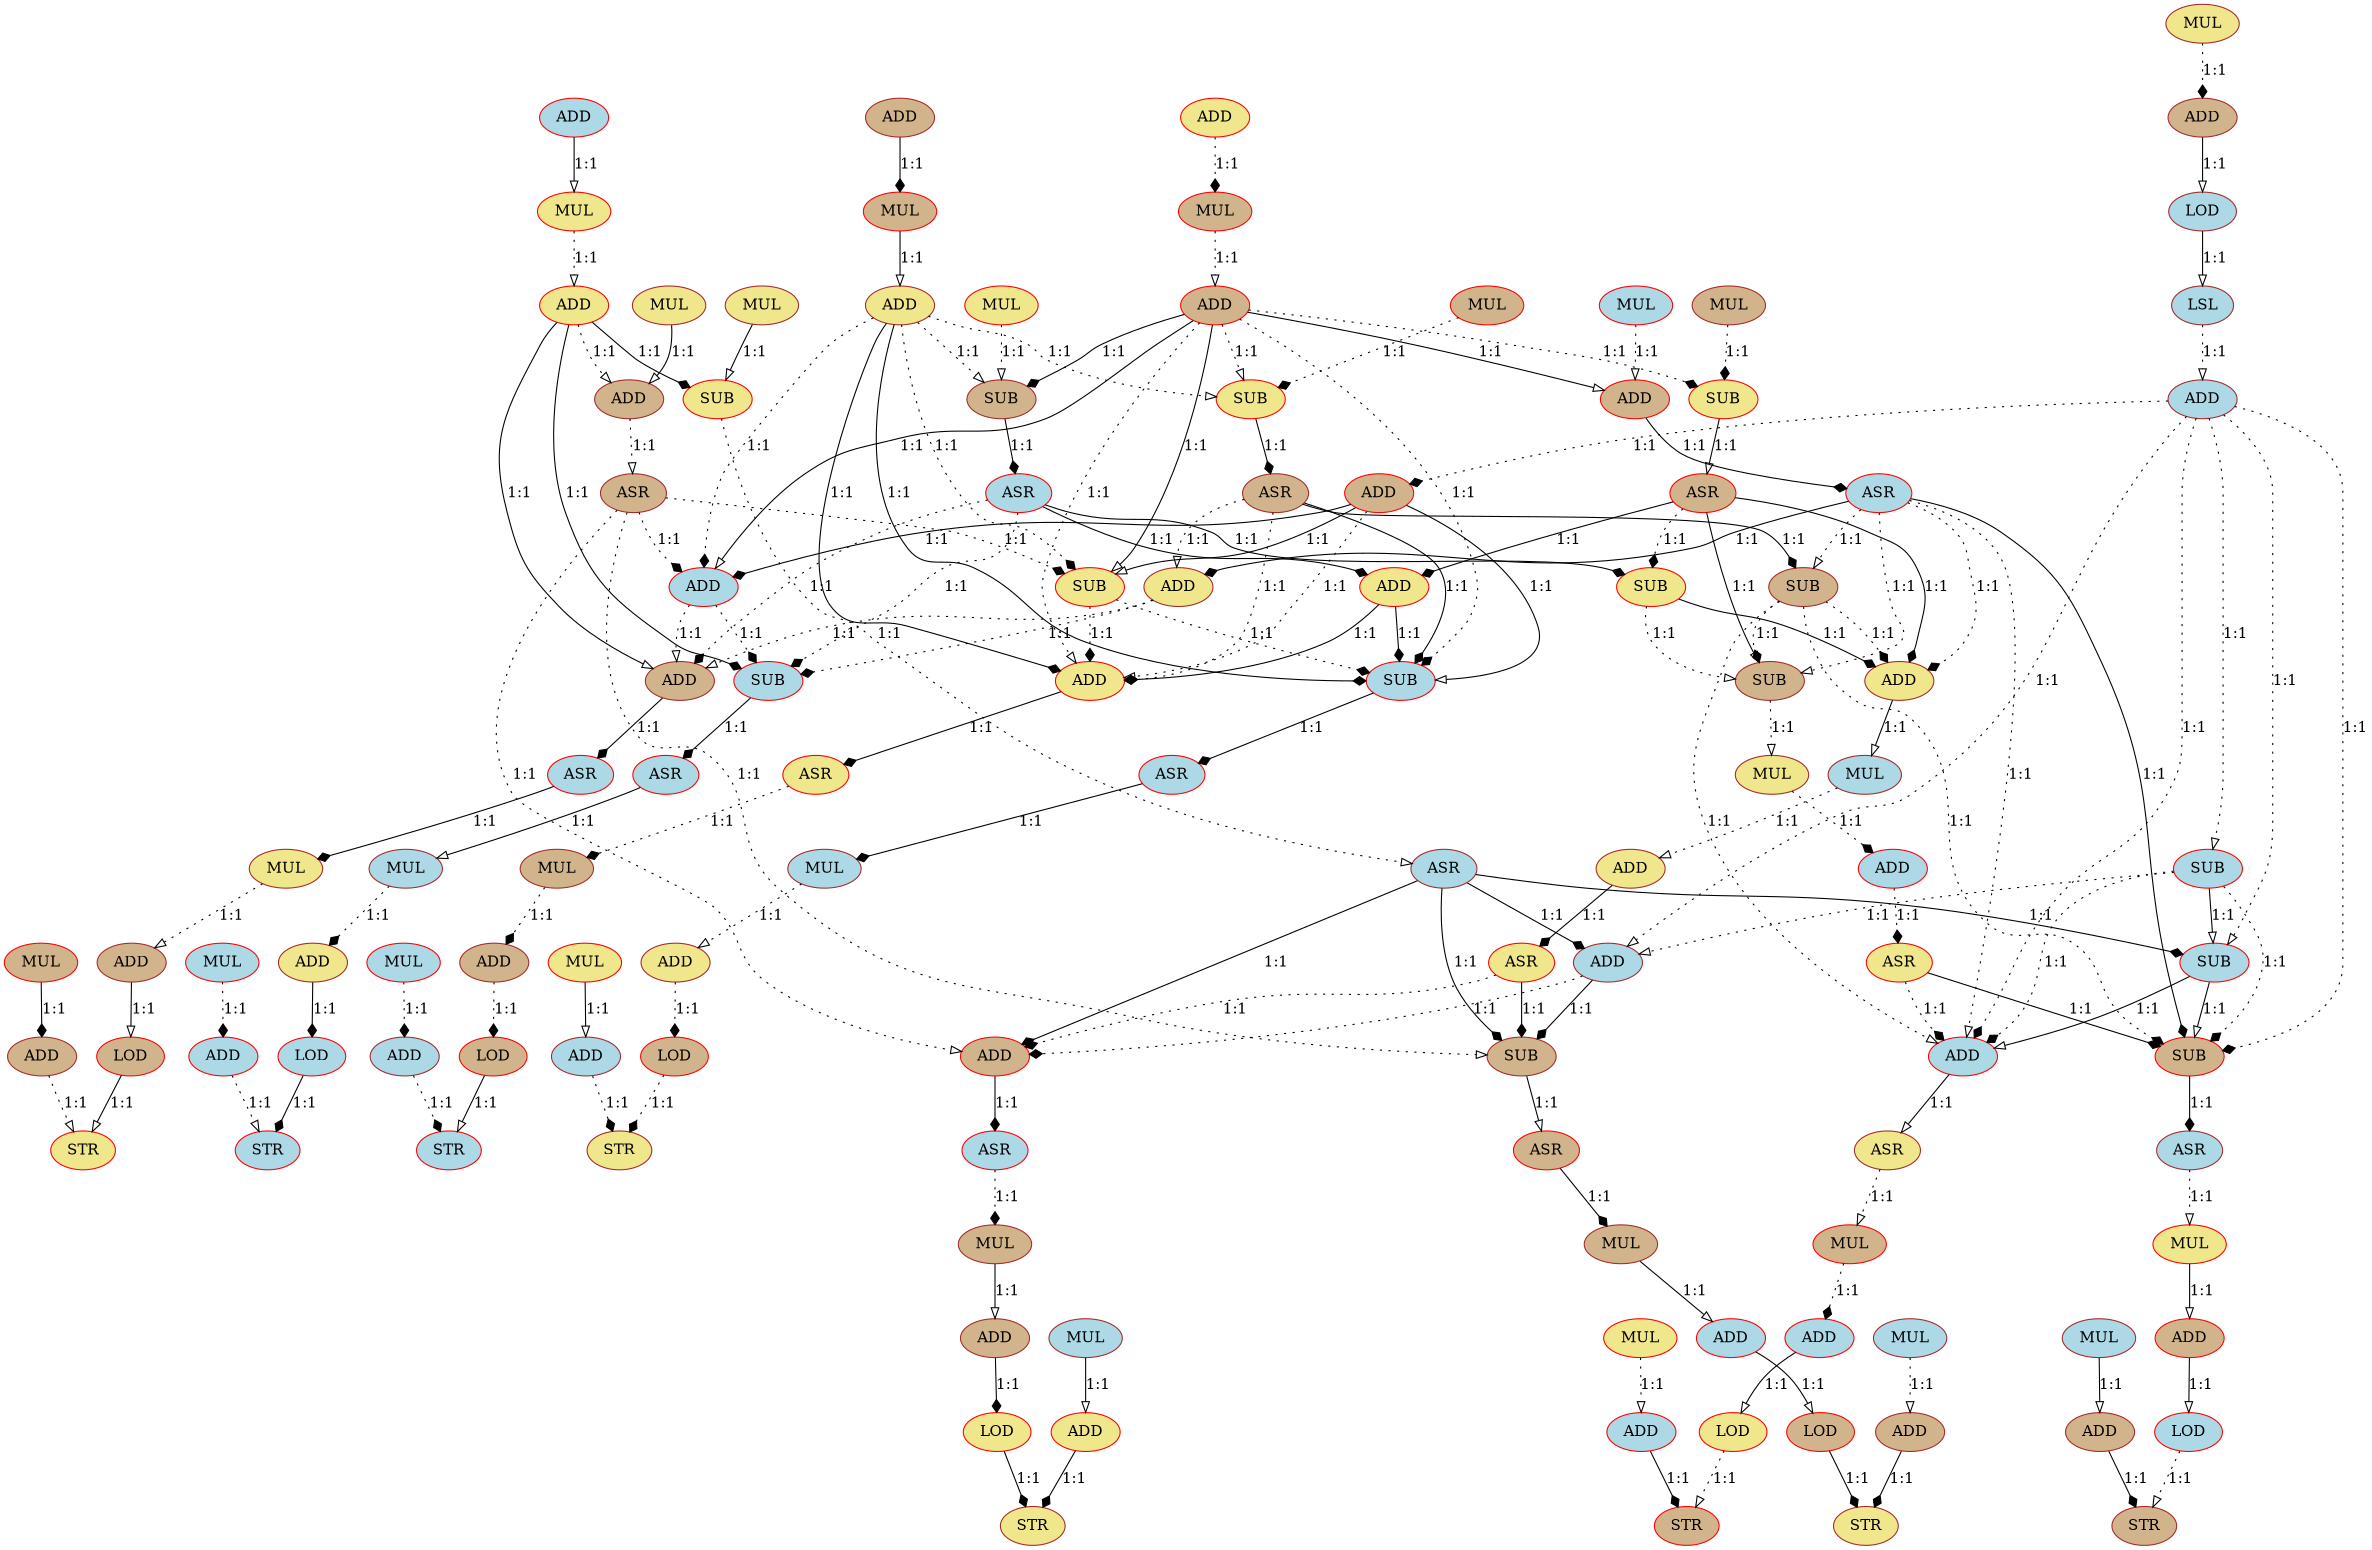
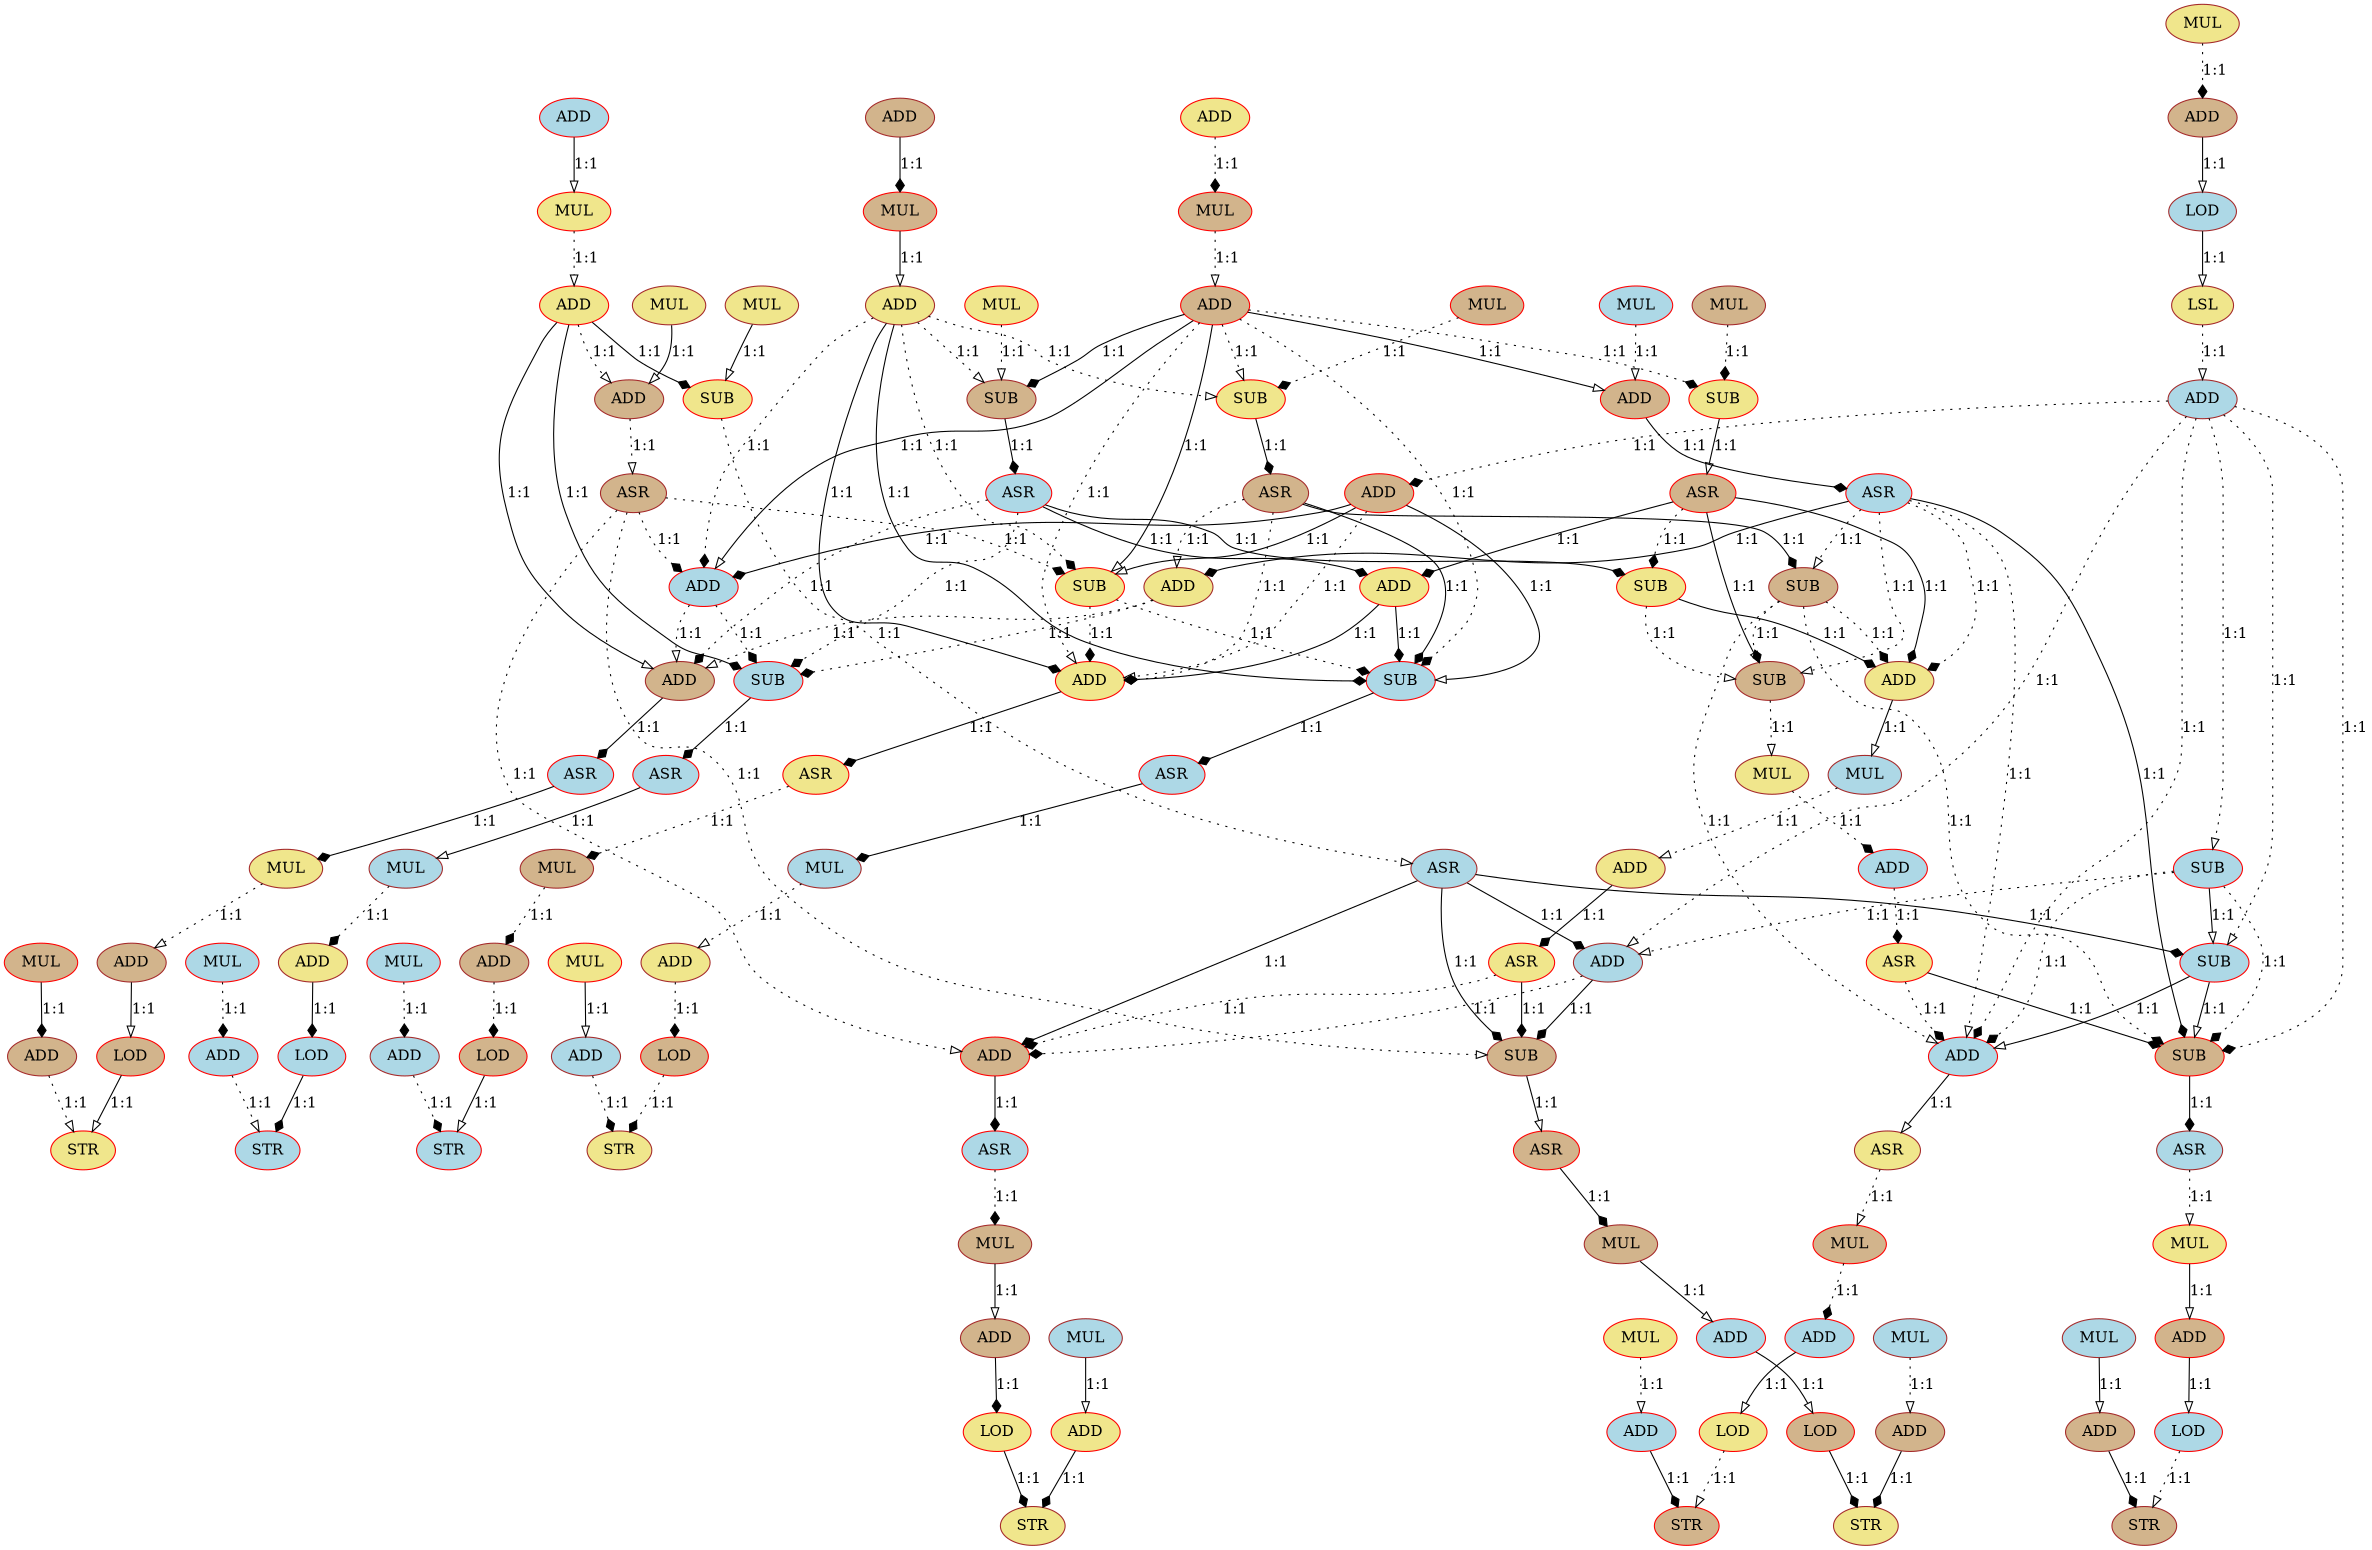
node "LSL": fillcolor lightblue -> khaki
